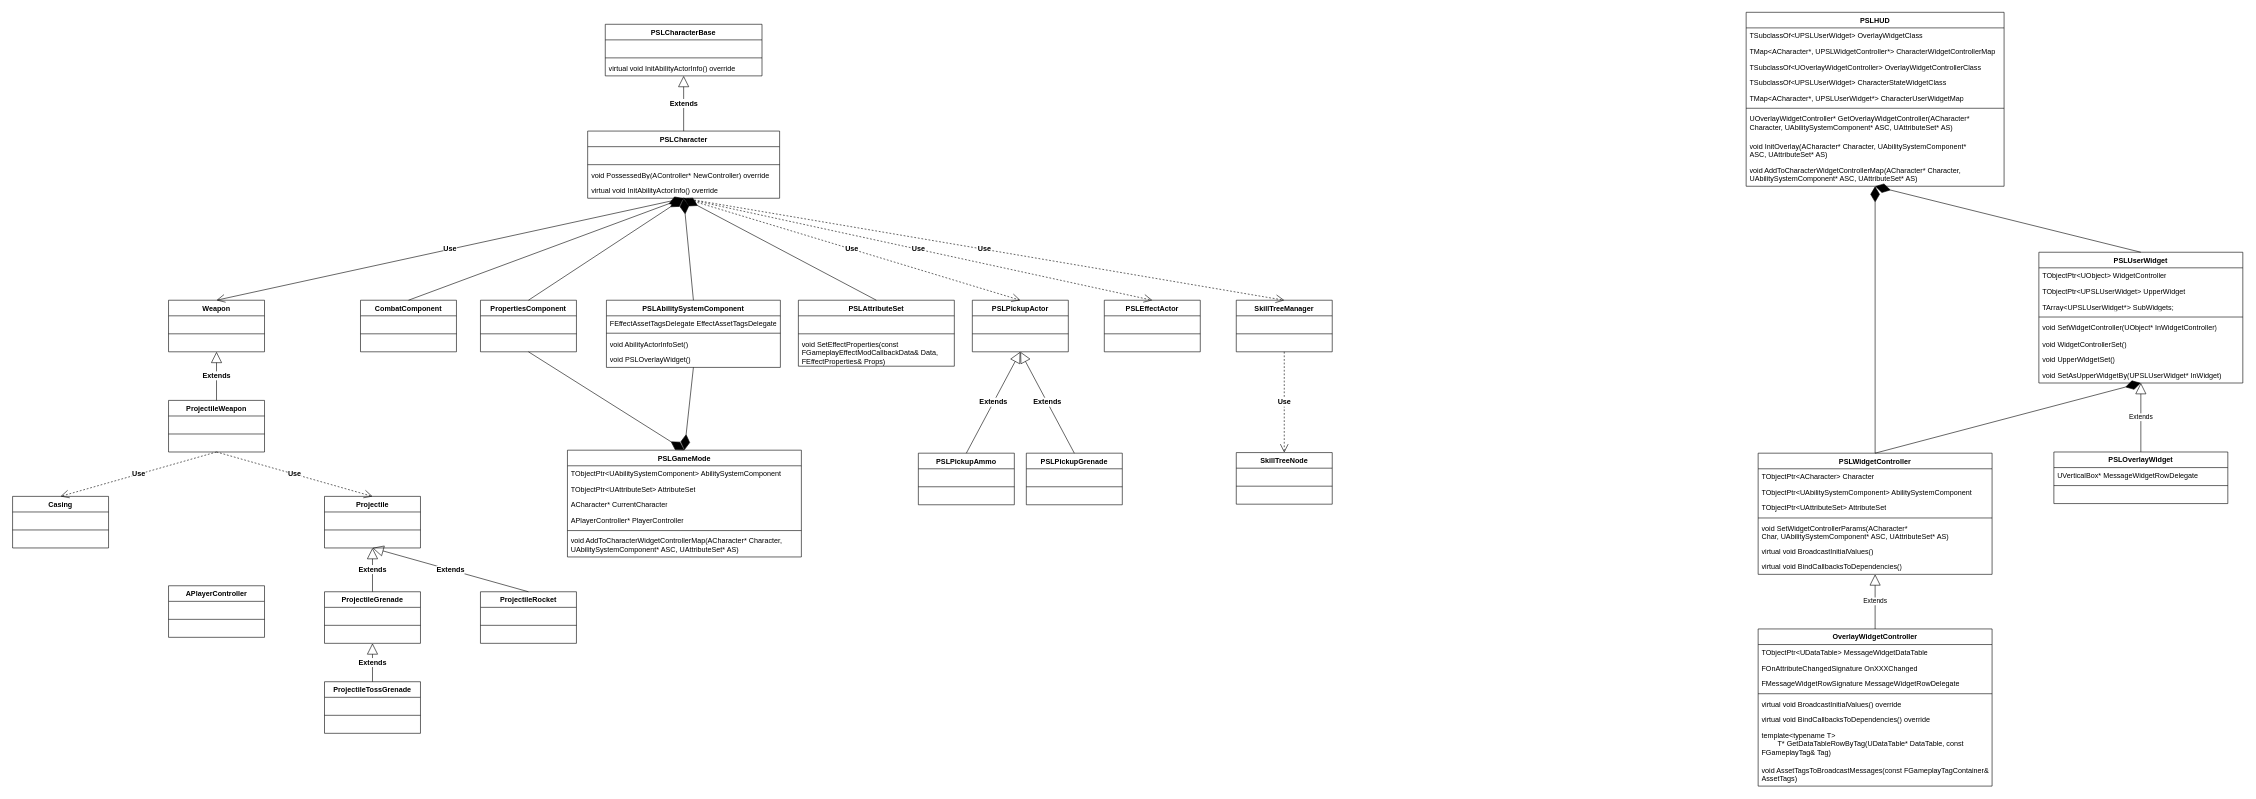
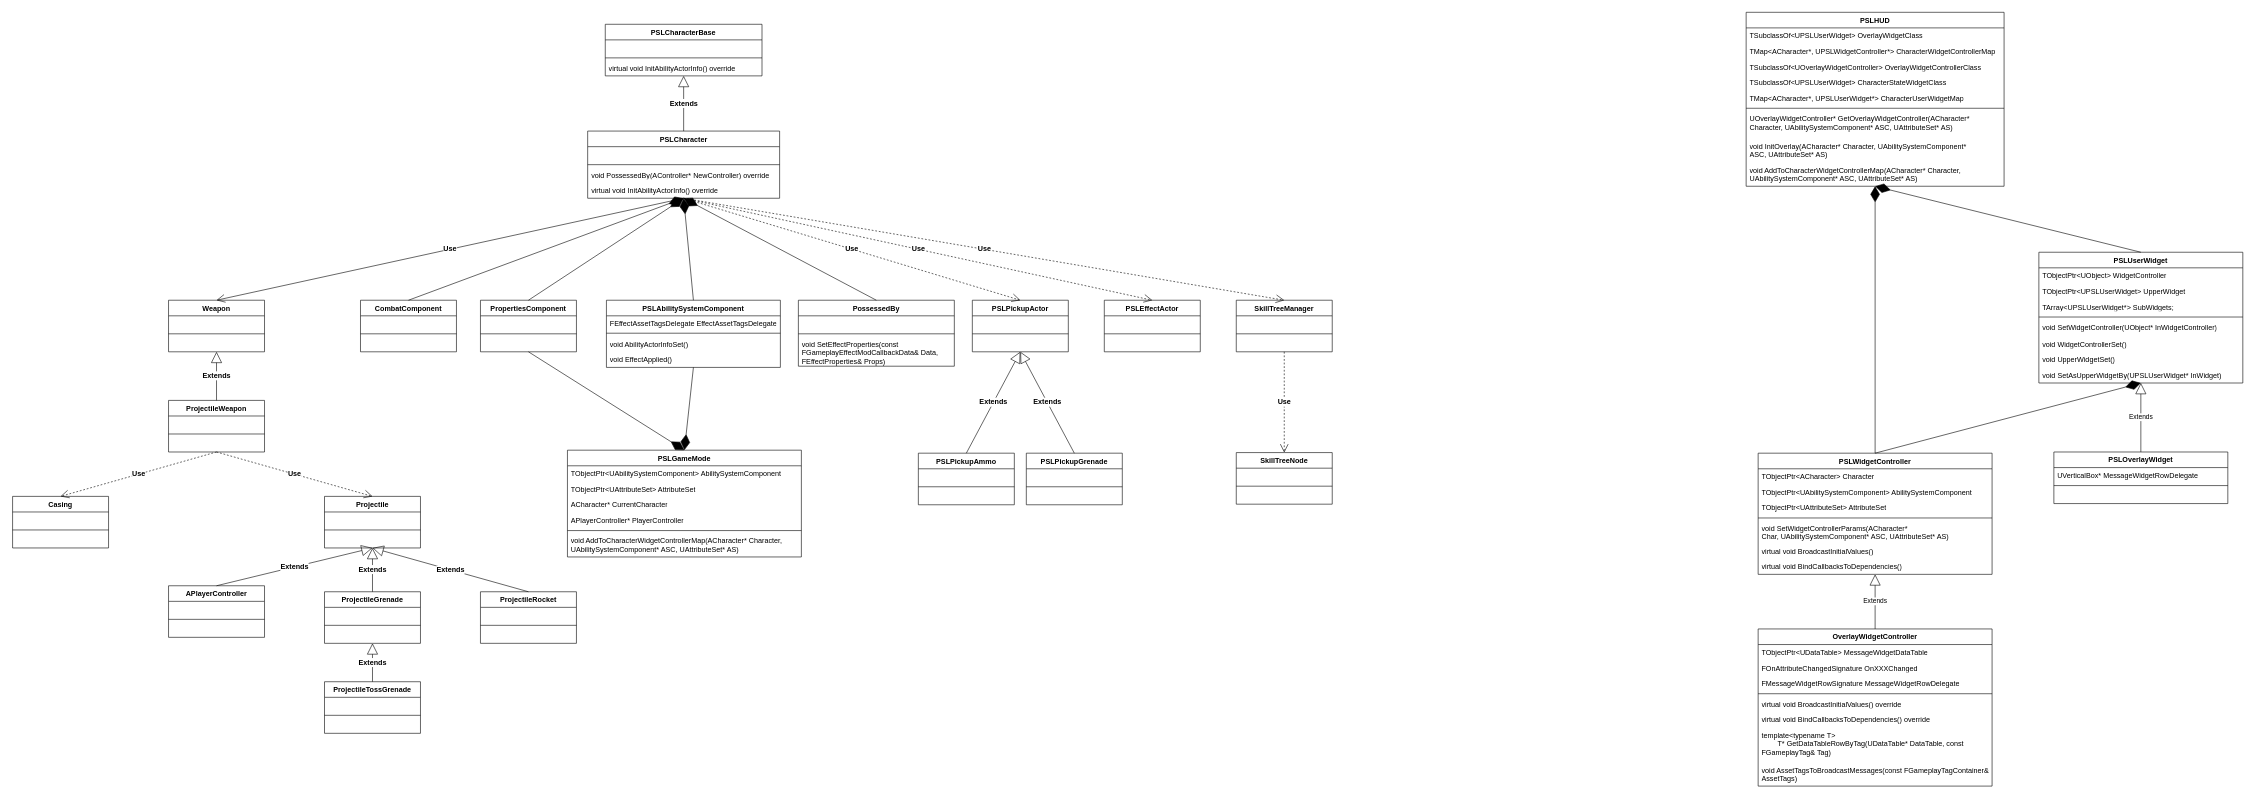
node "PSLAttributeSet": label "PSLAttributeSet" -> "PossessedBy"
node "void PSLOverlayWidget()": label "void PSLOverlayWidget()" -> "void EffectApplied()"
edge "APlayerController" -> "Projectile": added, label "Extends"
